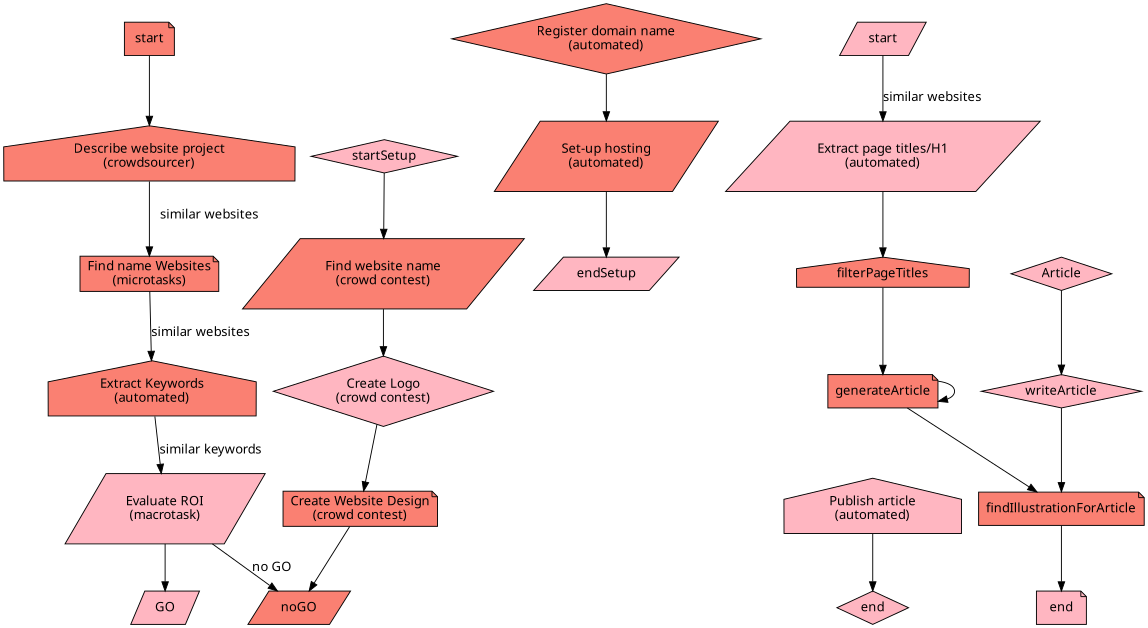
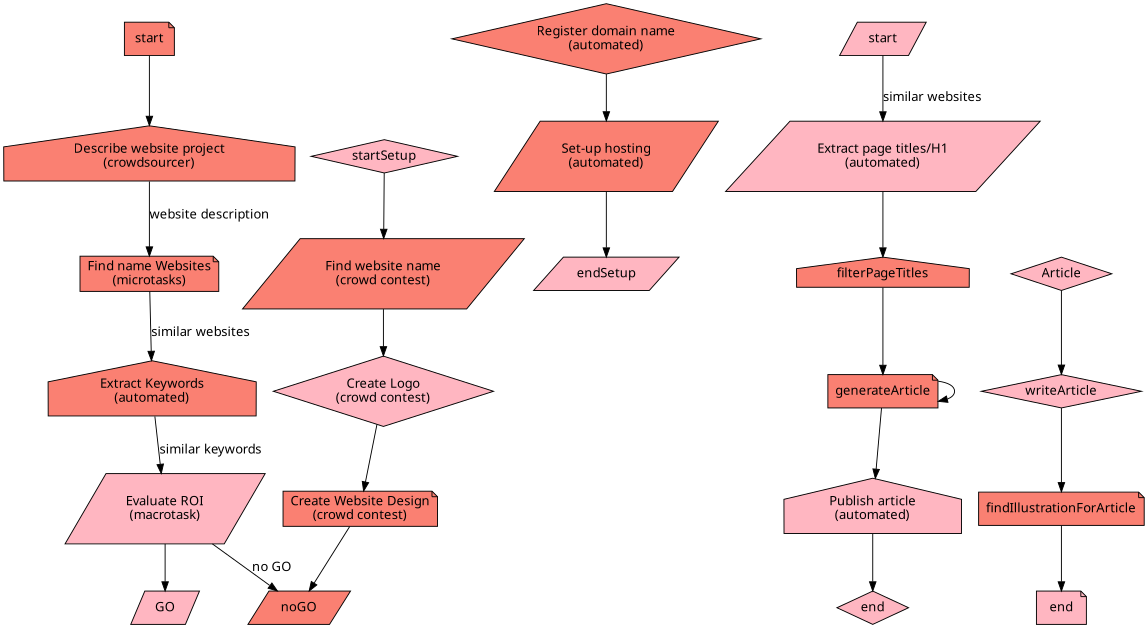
edge "Describe website project (crowdsourcer)" -> "Find name Websites (microtasks)": label "similar websites" -> "website description"
edge "generateArticle" -> "findIllustrationForArticle": now "generateArticle" -> "Publish article (automated)"
